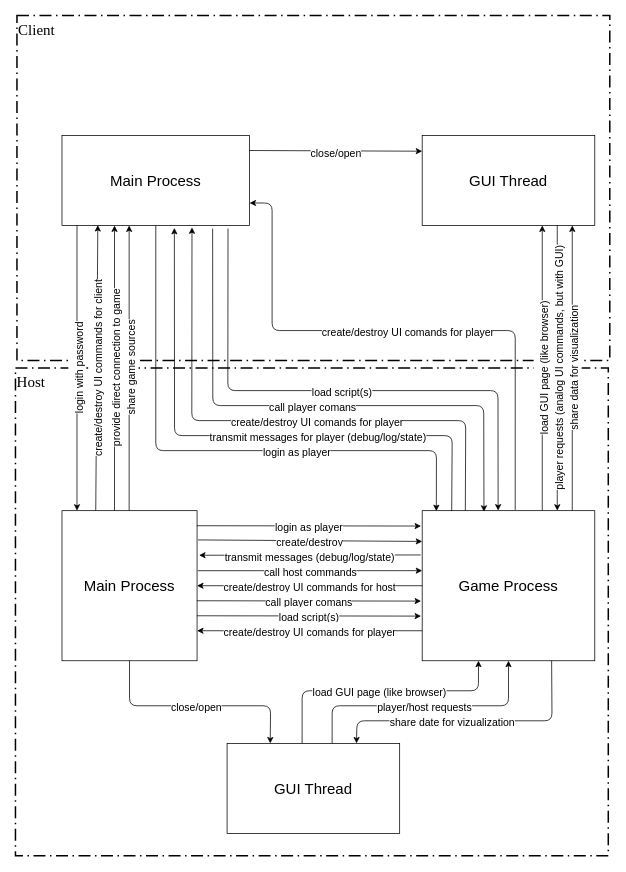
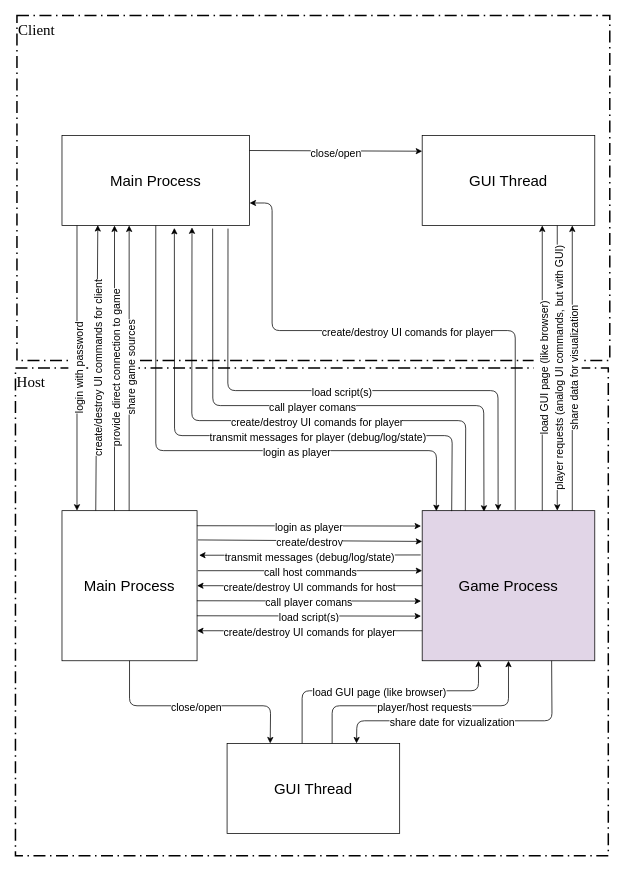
node "Game Process": fillcolor #ffffff -> #e1d5e7
